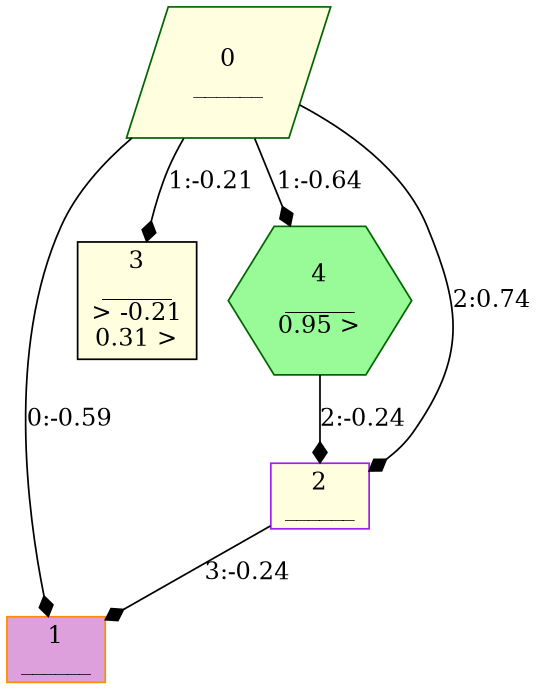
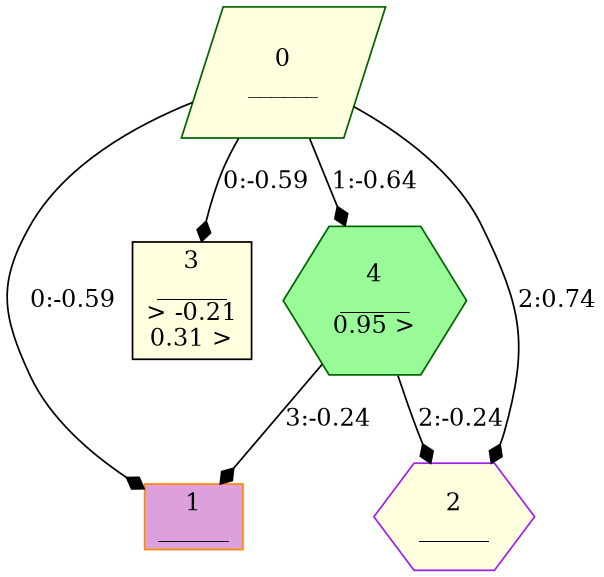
edge "0 ______" -> "3 ______ > -0.21 0.31 >": label "1:-0.21" -> "0:-0.59"
node "2 ______": shape box -> hexagon
edge "2 ______" -> "1 ______": now "4 ______ 0.95 >" -> "1 ______"
